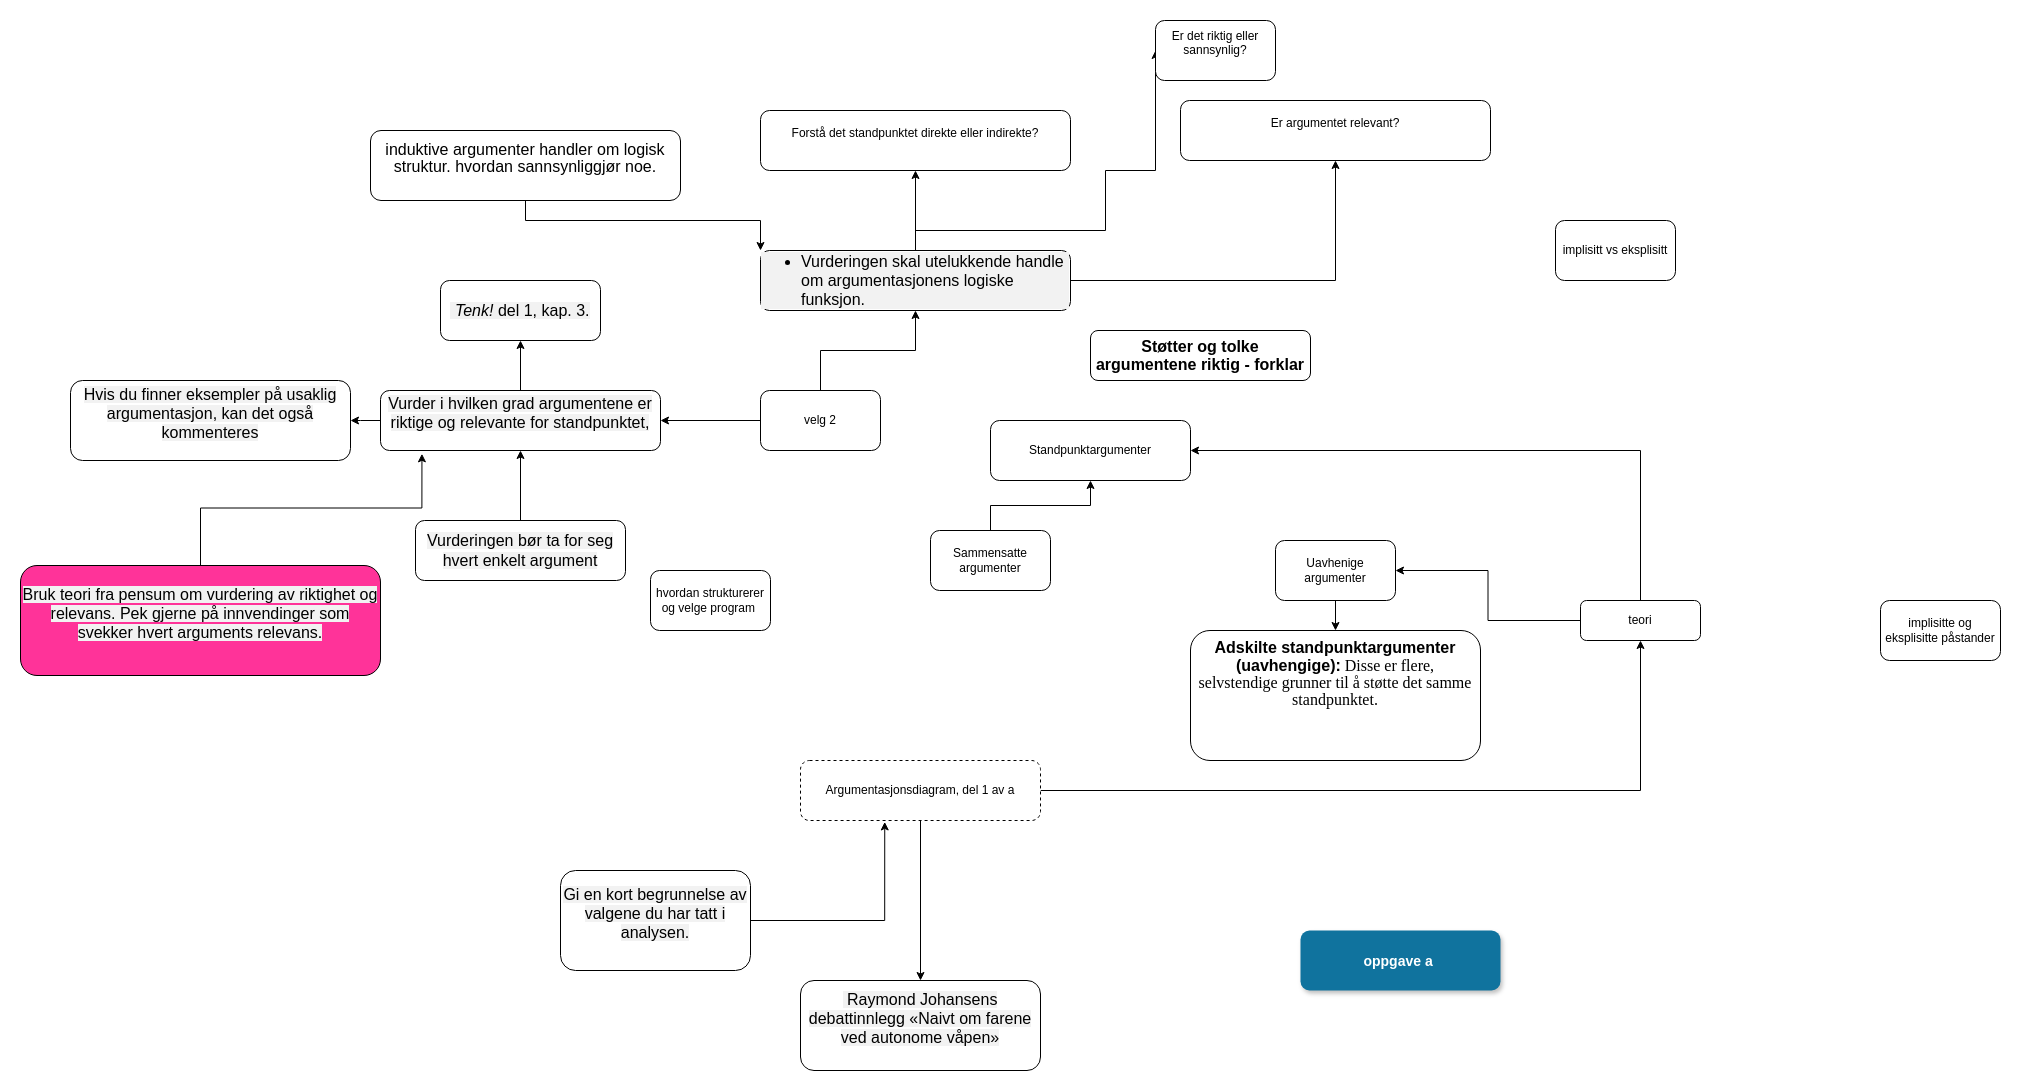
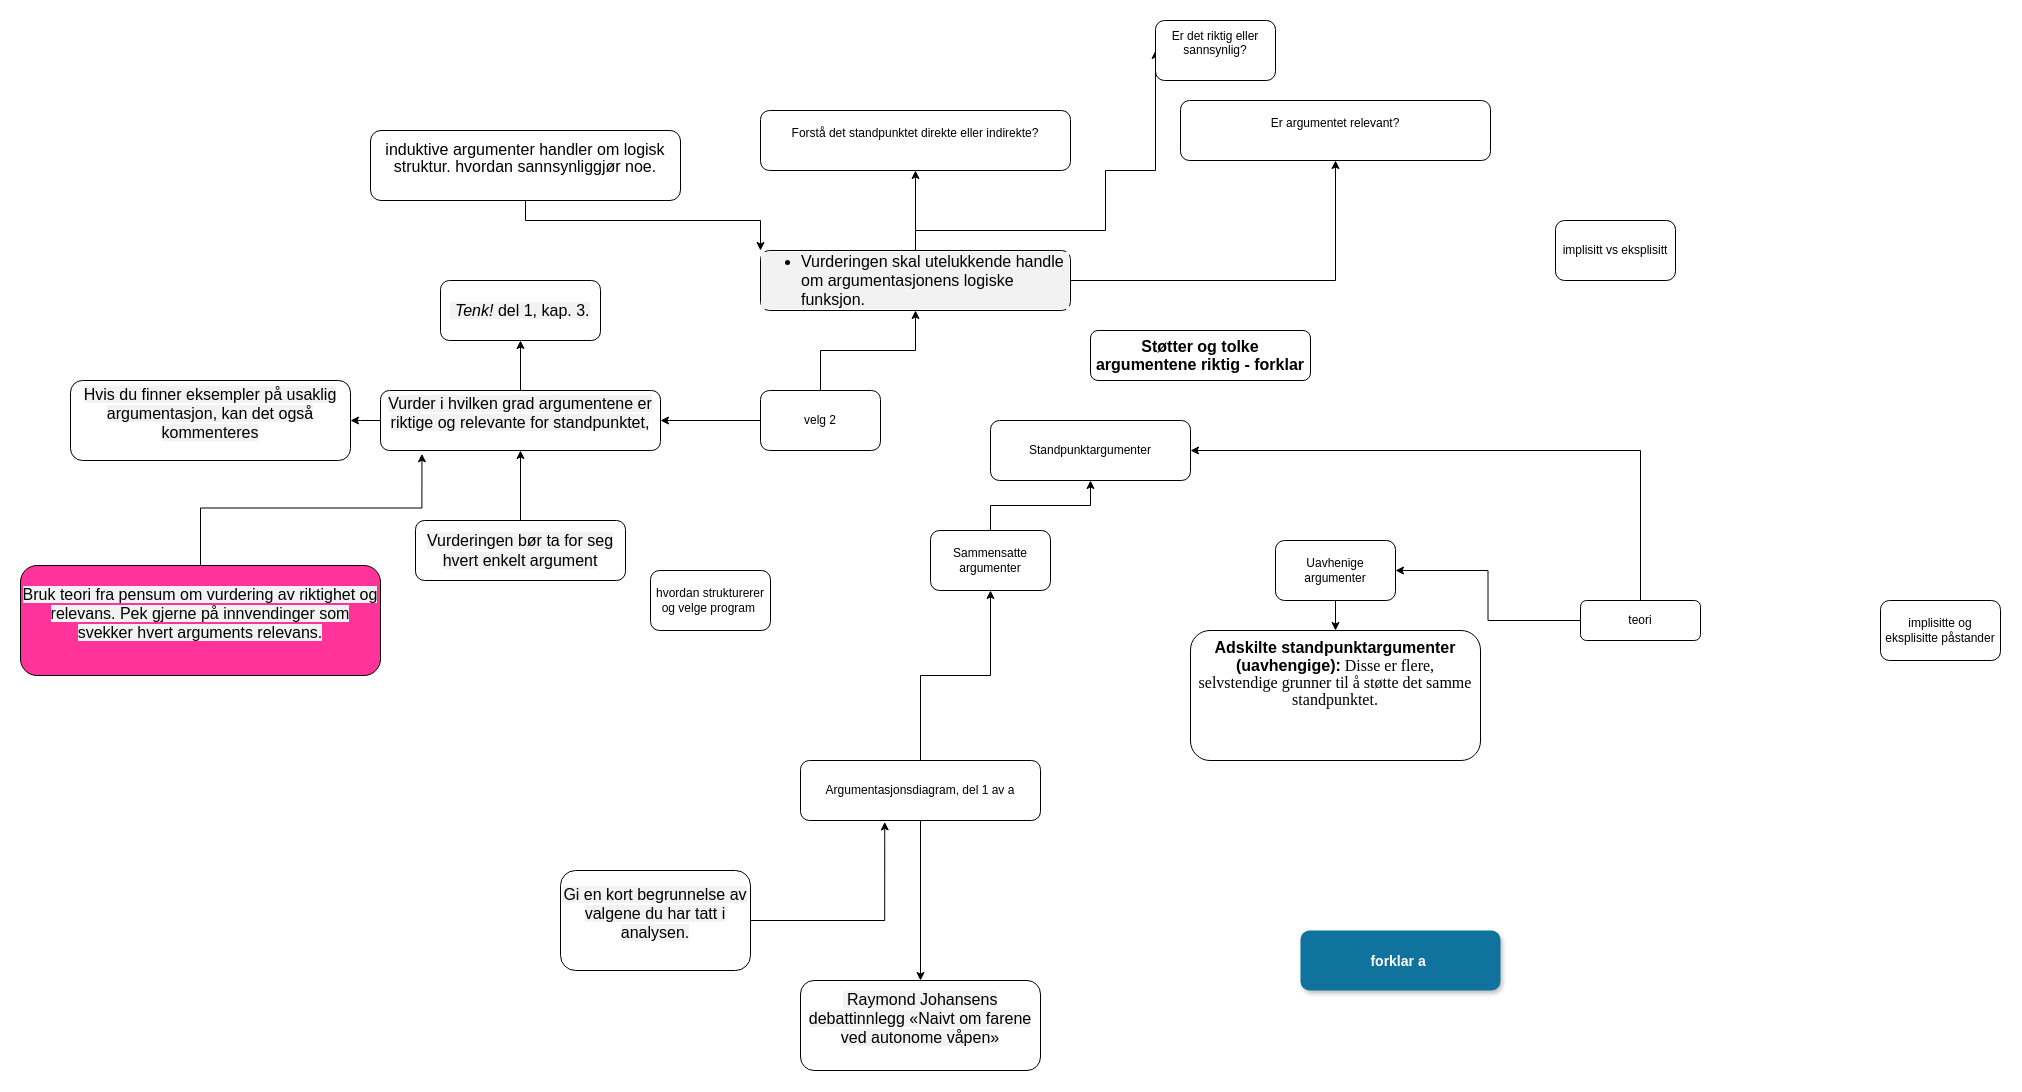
node "Argumentasjonsdiagram, del 1 av a": style dashed -> solid
edge "Argumentasjonsdiagram, del 1 av a" -> "teori": now "Argumentasjonsdiagram, del 1 av a" -> "Sammensatte argumenter"
node "oppgave a": label "oppgave a" -> "forklar a"
